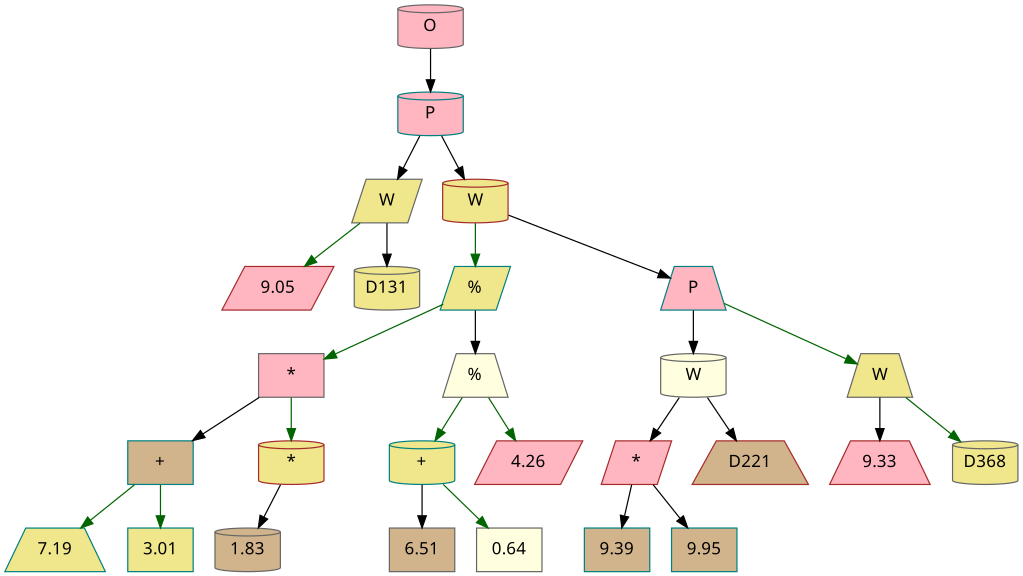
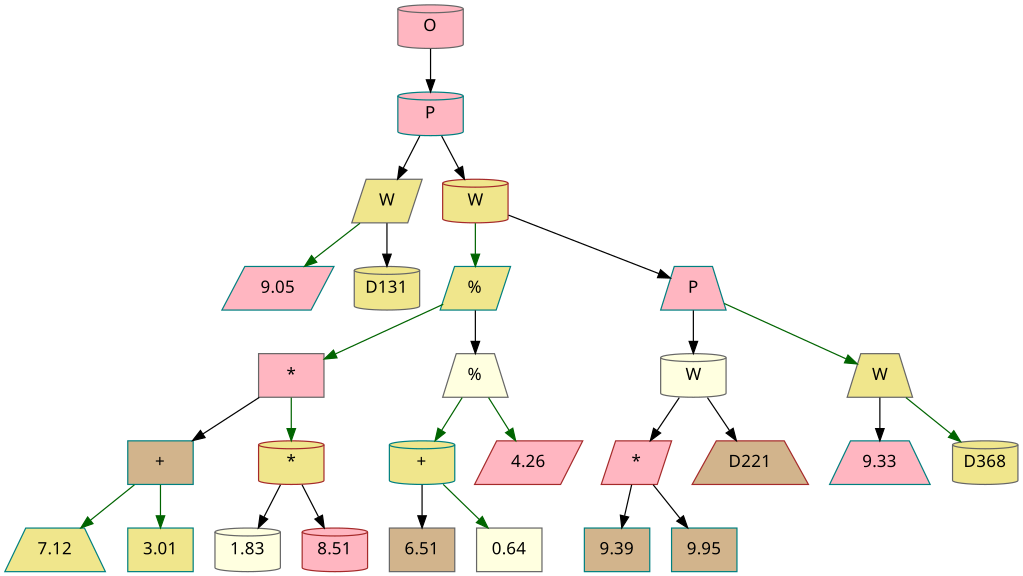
node "9.05": color brown -> teal
node "9.33": color brown -> teal
node "7.19": label "7.19" -> "7.12"
node "1.83": fillcolor tan -> lightyellow
node "8.51": added
